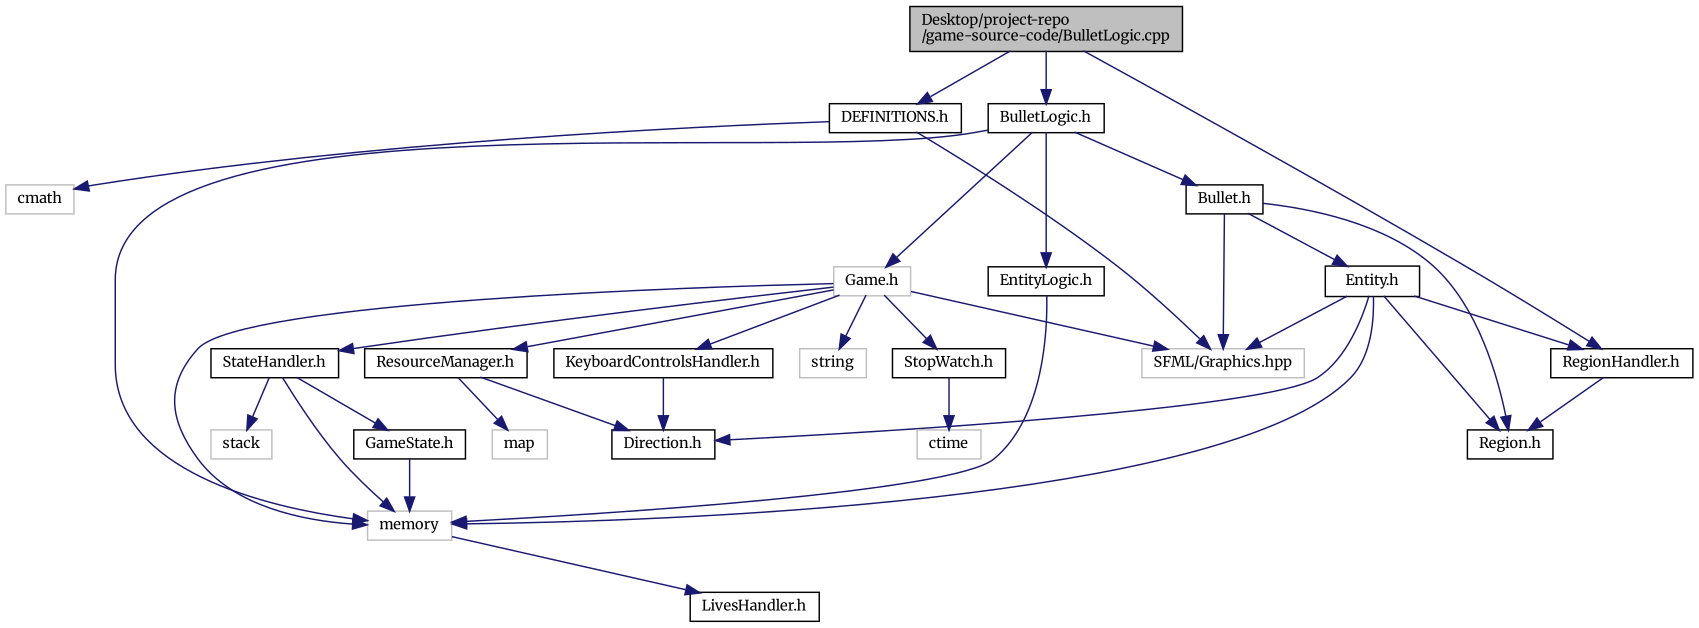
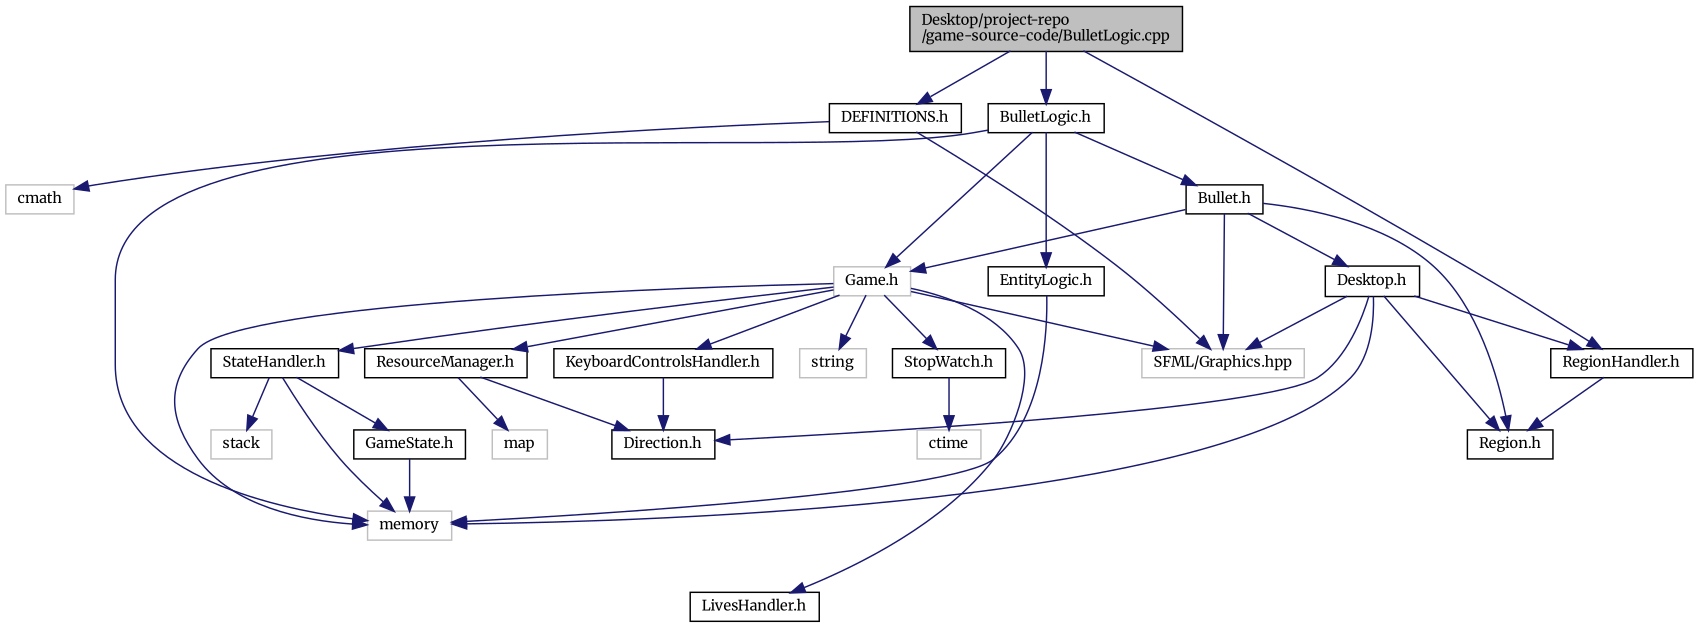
edge "Bullet.h" -> "Game.h": added
node "Entity.h": label "Entity.h" -> "Desktop.h"
edge "memory" -> "LivesHandler.h": now "Game.h" -> "LivesHandler.h"
